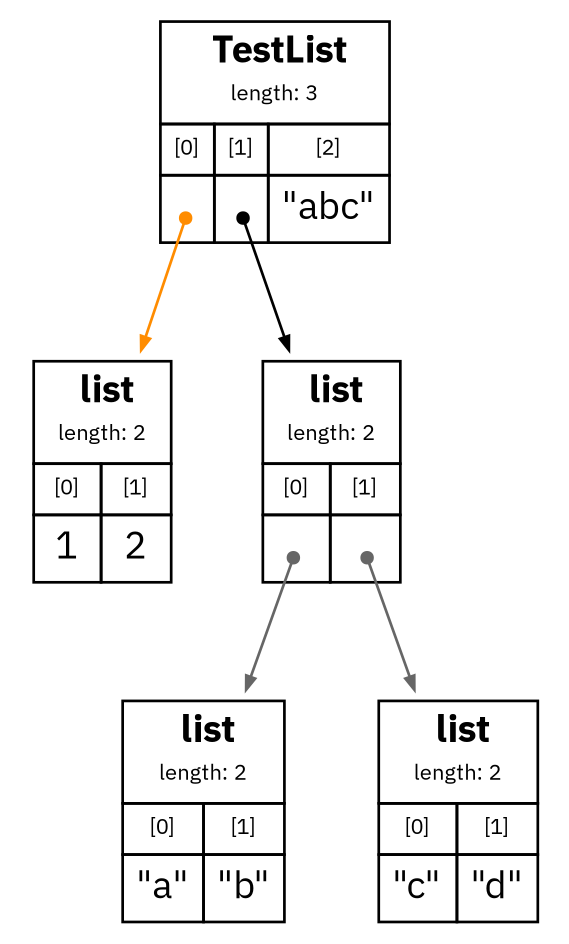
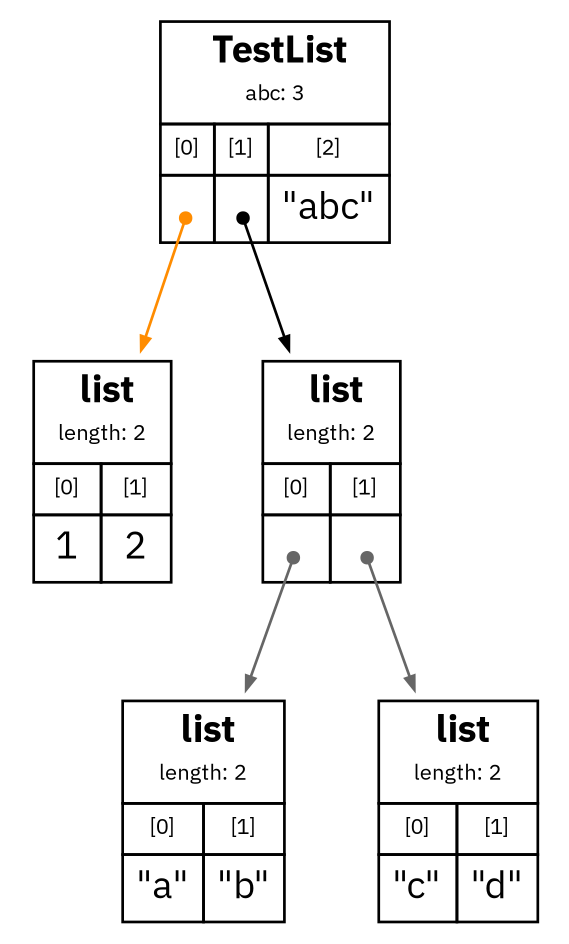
node "TestList": text "length: 3" -> "abc: 3"
